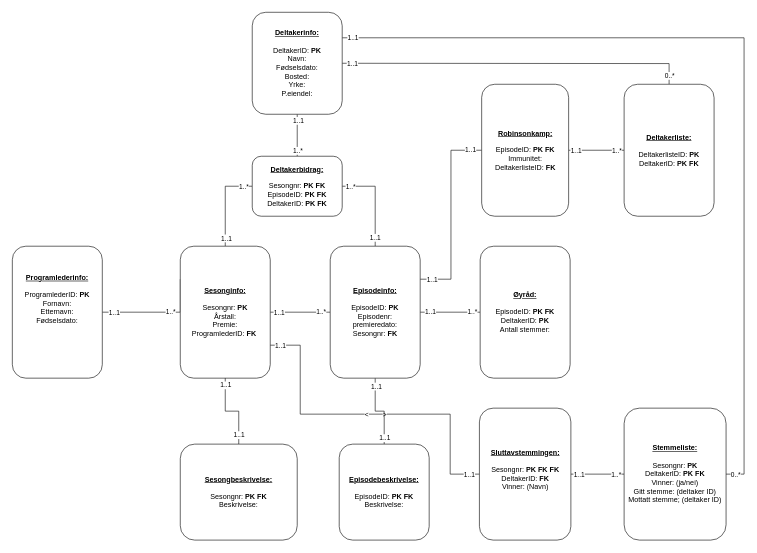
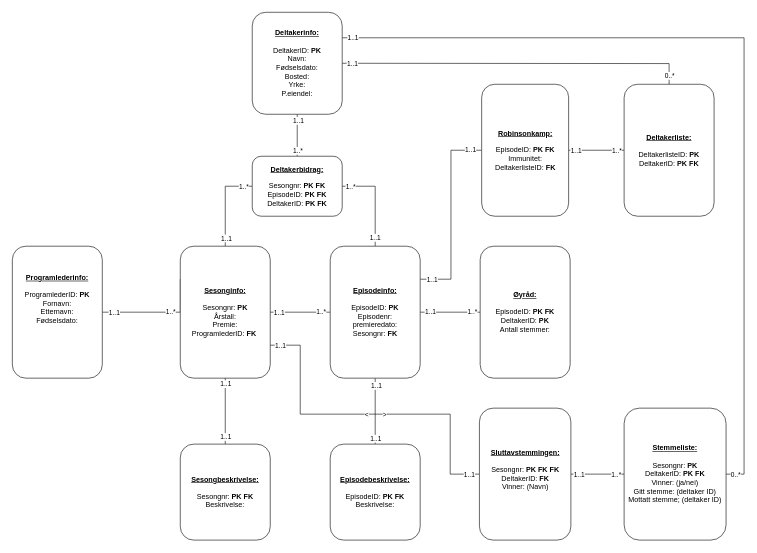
node "Sesongbeskrivelse: Sesongnr: PK FK Beskrivelse:": size 117x96 -> 90x96
node "Episodebeskrivelse: EpisodeID: PK FK Beskrivelse:": moved (384, 492) -> (375, 492)
